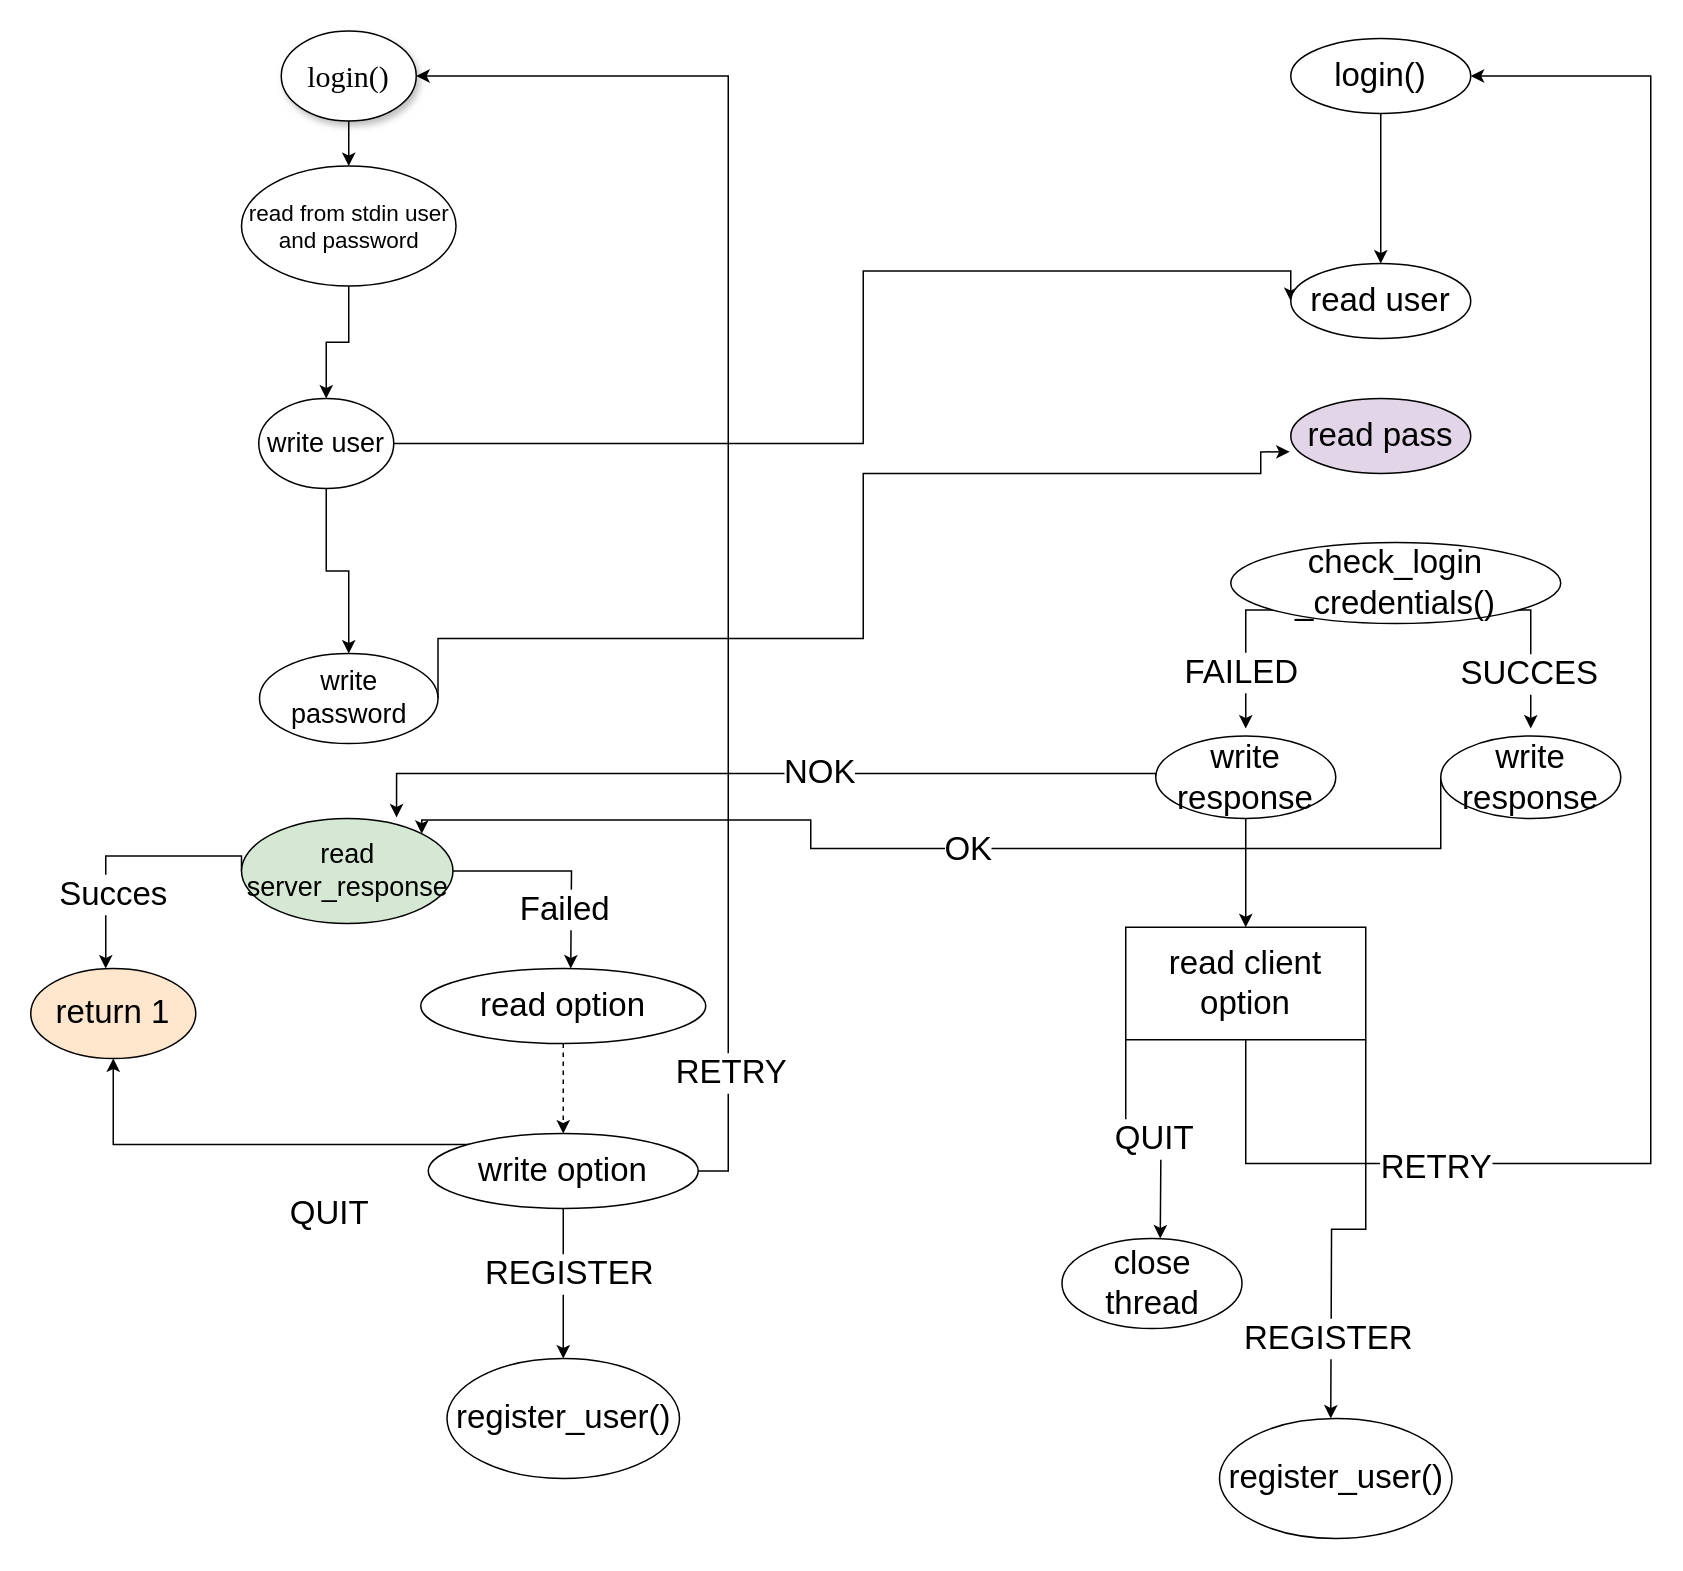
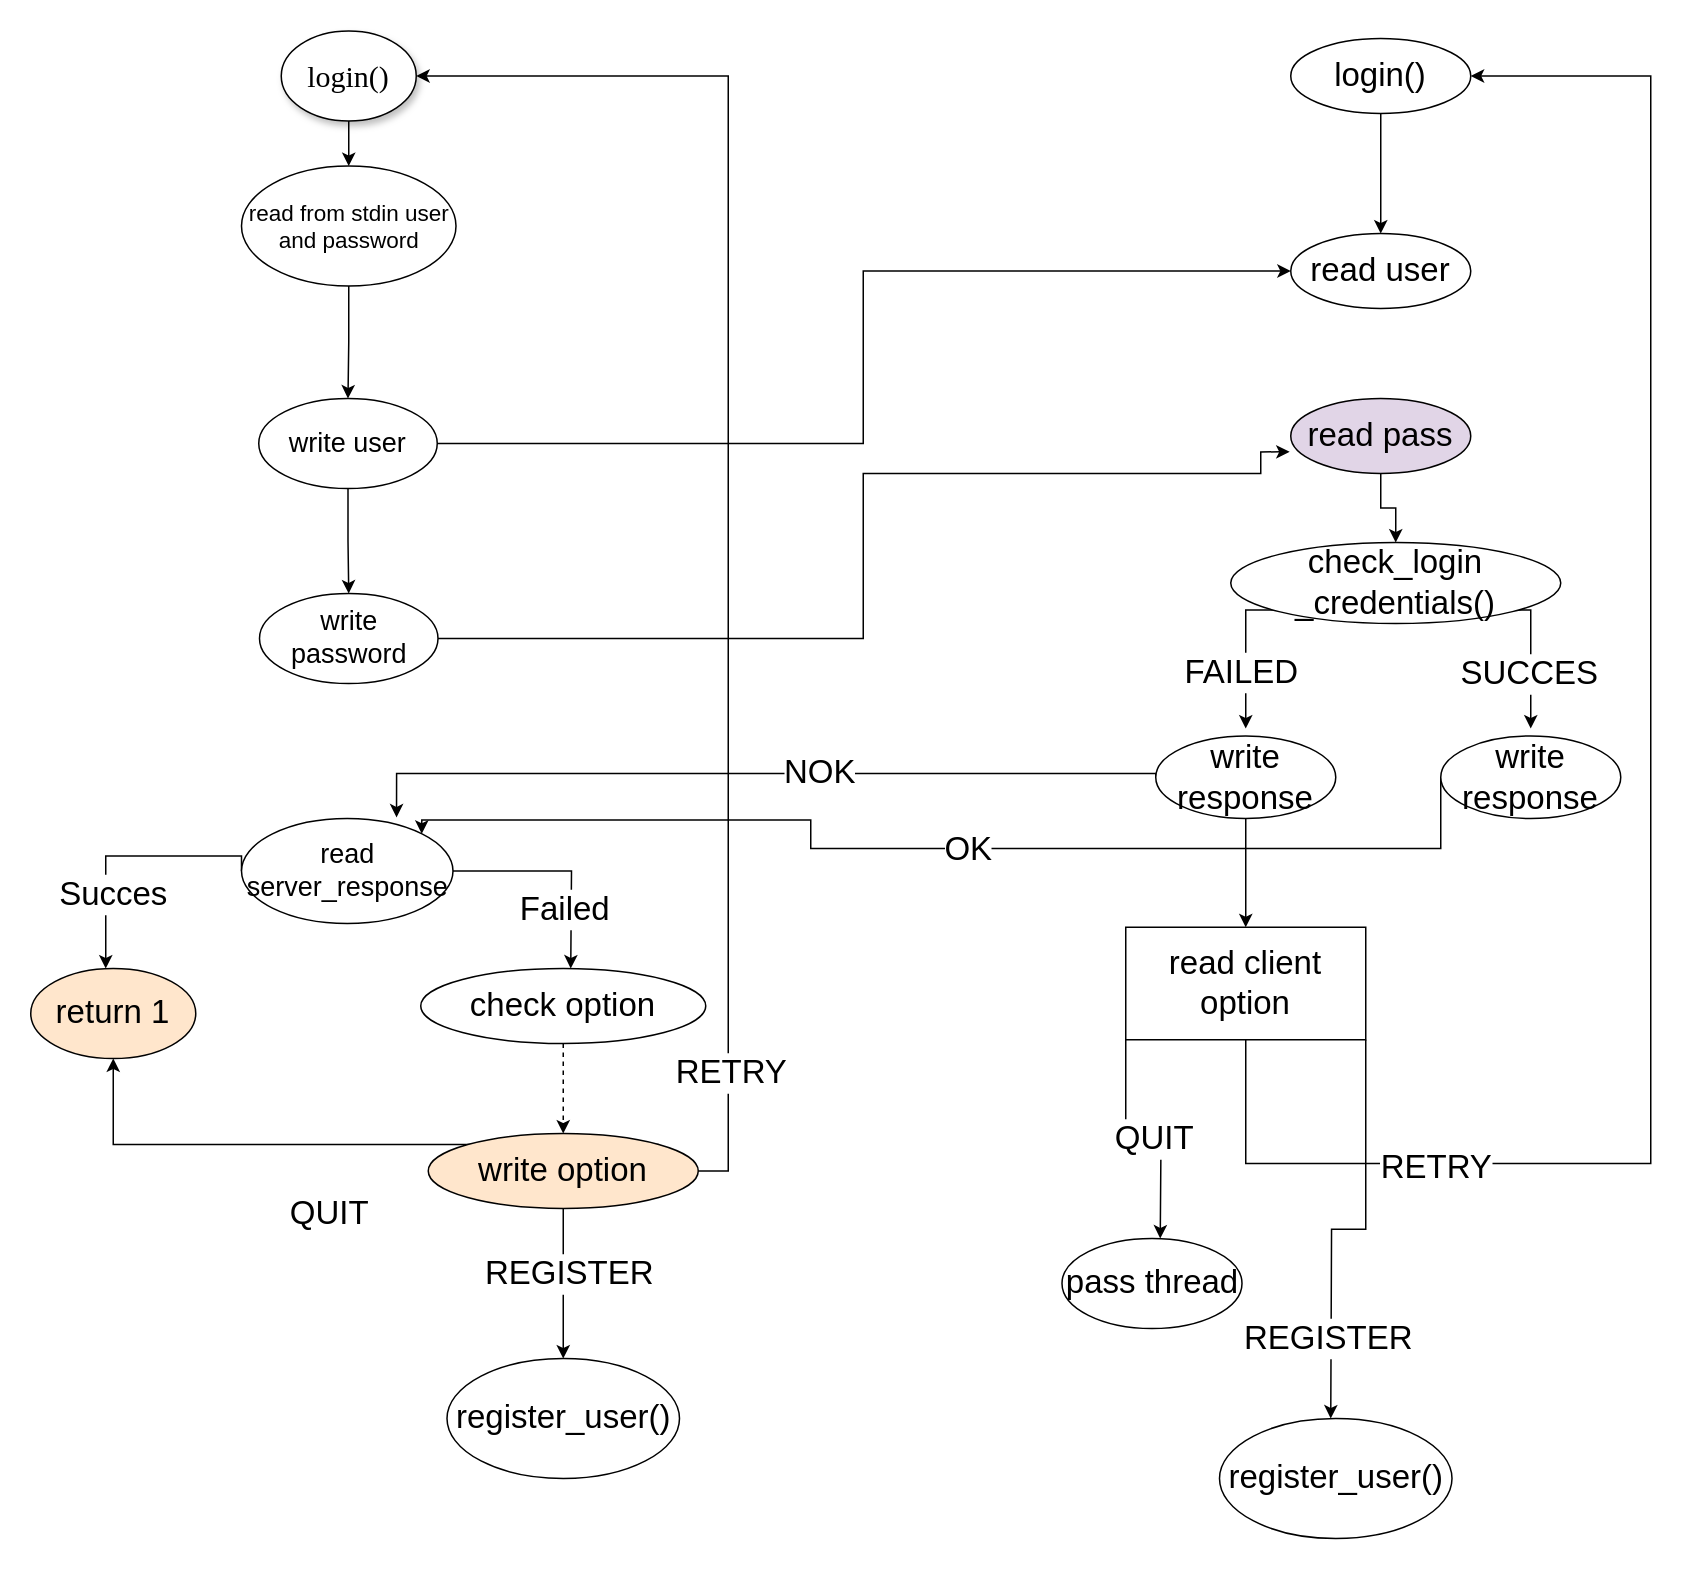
node "read user": moved (1381, 301) -> (1381, 271)
node "write user": size 135x90 -> 179x90
edge "read pass" -> "check_login _credentials()": added
node "write password": moved (349, 698) -> (349, 638)
node "read server_response": fillcolor #d5e8d4 -> #ffffff
node "read option": label "read option" -> "check option"
node "write option": fillcolor #ffffff -> #ffe6cc
node "close thread": label "close thread" -> "pass thread"
